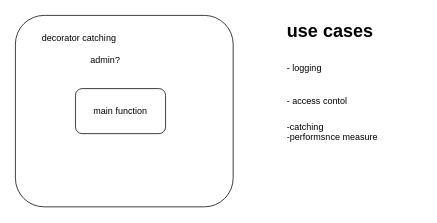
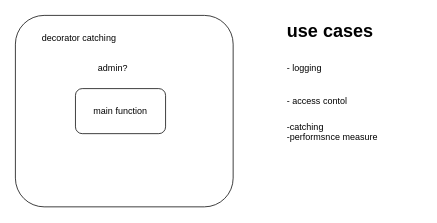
node "admin?": moved (105, 60) -> (113, 68)
